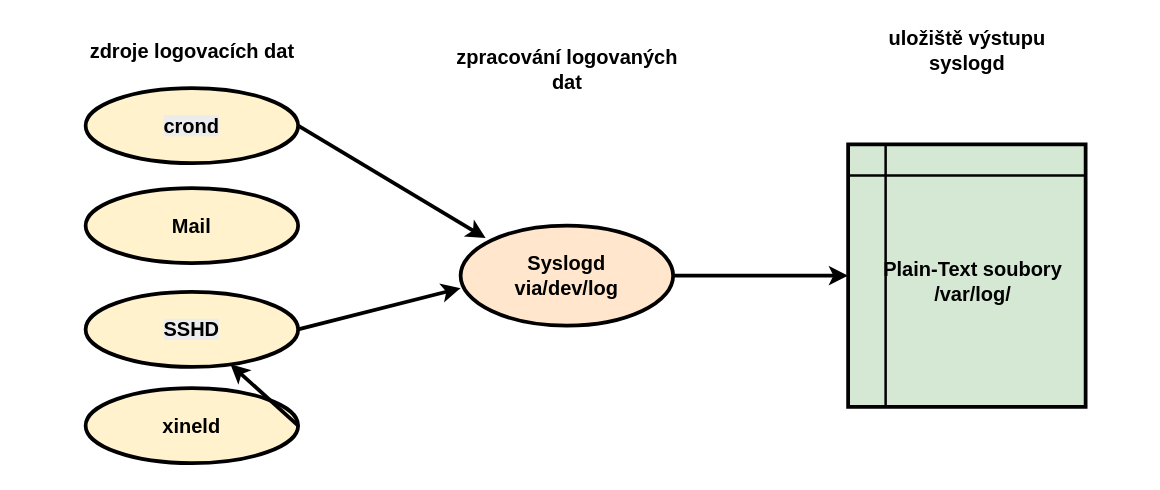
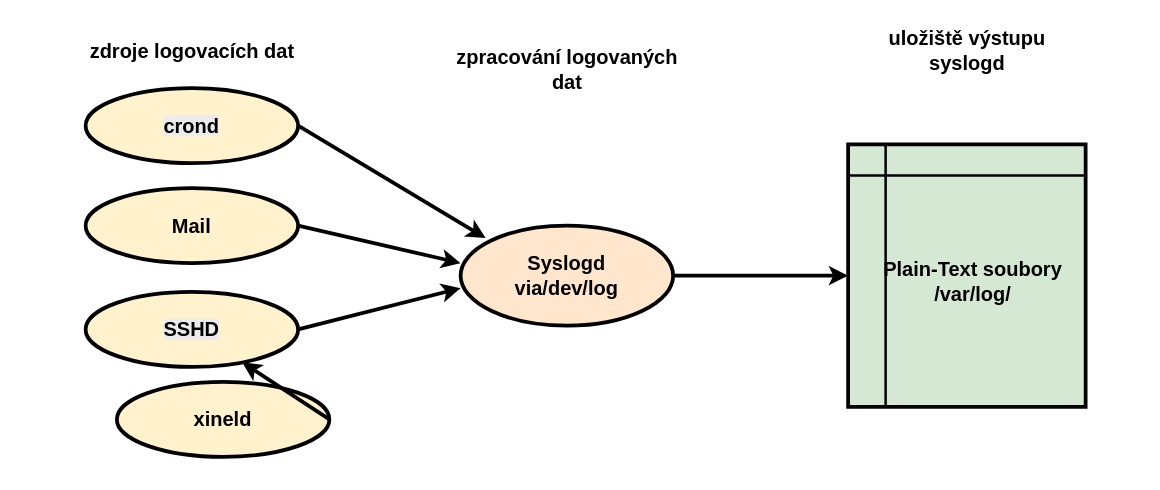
edge "Mail" -> "Syslogd via/dev/log": added
node "xineld": moved (192, 426) -> (223, 419)
